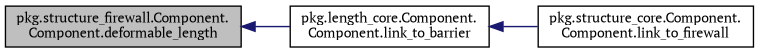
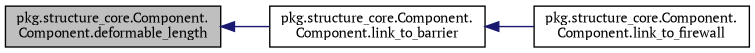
node "pkg.structure_firewall.Component. Component.deformable_length": label "pkg.structure_firewall.Component. Component.deformable_length" -> "pkg.structure_core.Component. Component.deformable_length"
node "pkg.length_core.Component. Component.link_to_barrier": label "pkg.length_core.Component. Component.link_to_barrier" -> "pkg.structure_core.Component. Component.link_to_barrier"
